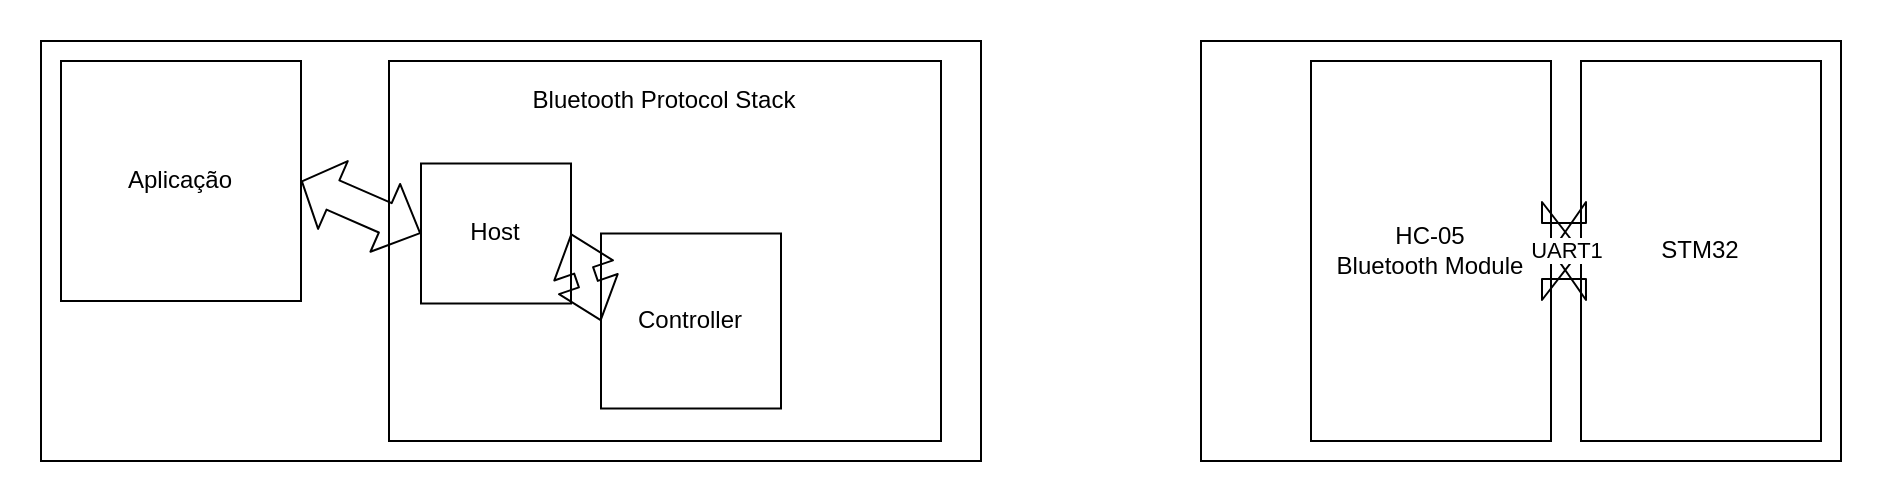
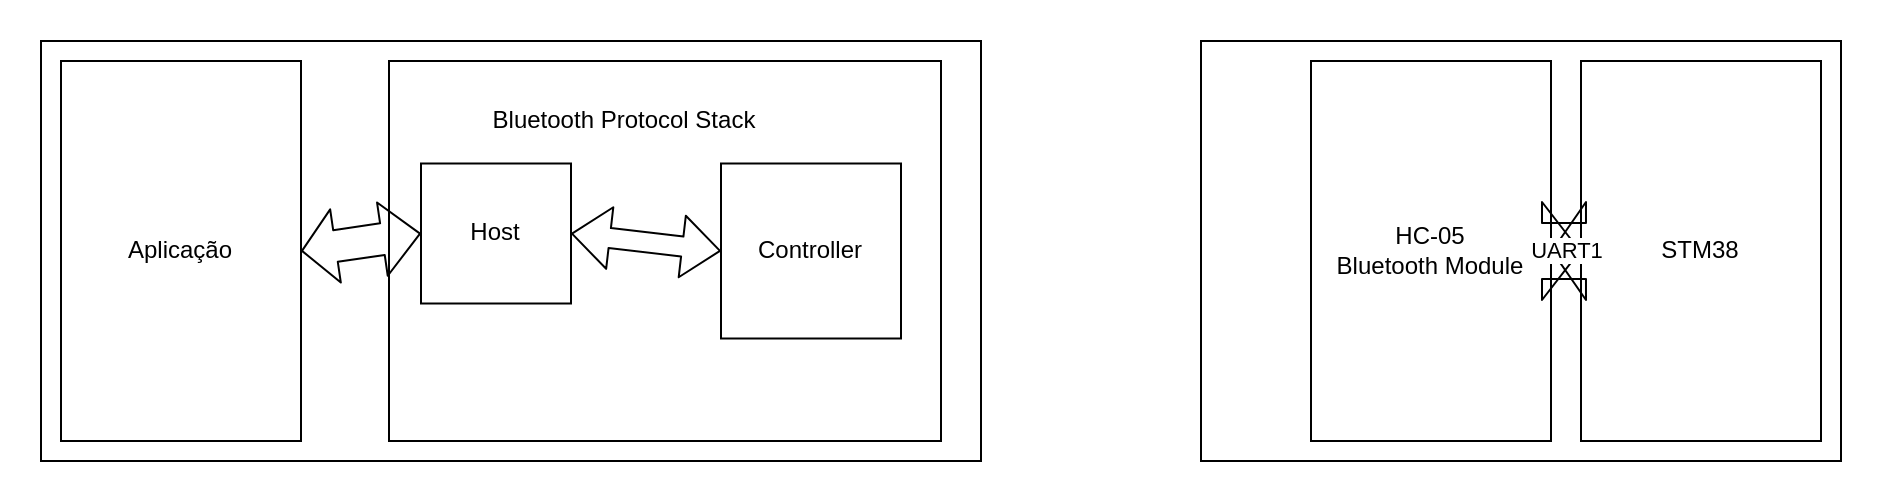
node "Bluetooth Protocol Stack": moved (665, 101) -> (625, 121)
node "Aplicação": size 240x240 -> 240x380
node "STM32": label "STM32" -> "STM38"
node "Controller": moved (691, 321) -> (811, 251)
